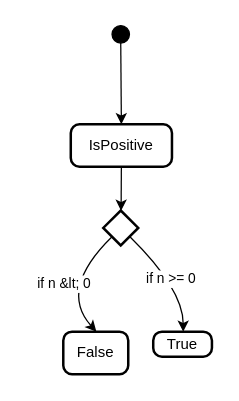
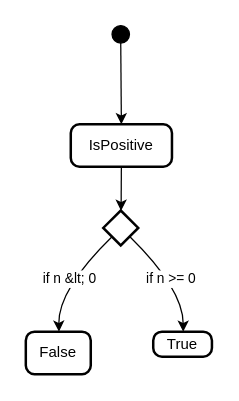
node "False": moved (96, 353) -> (58, 353)
